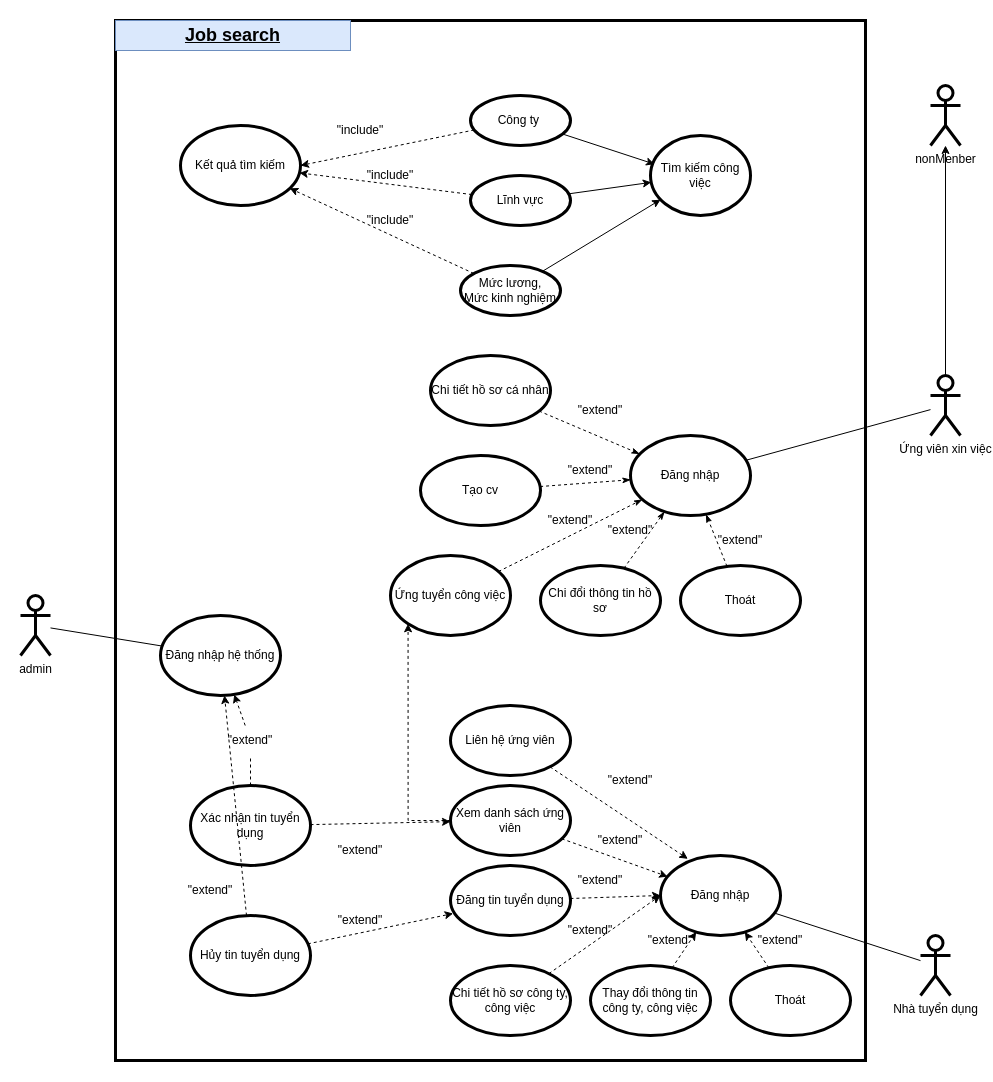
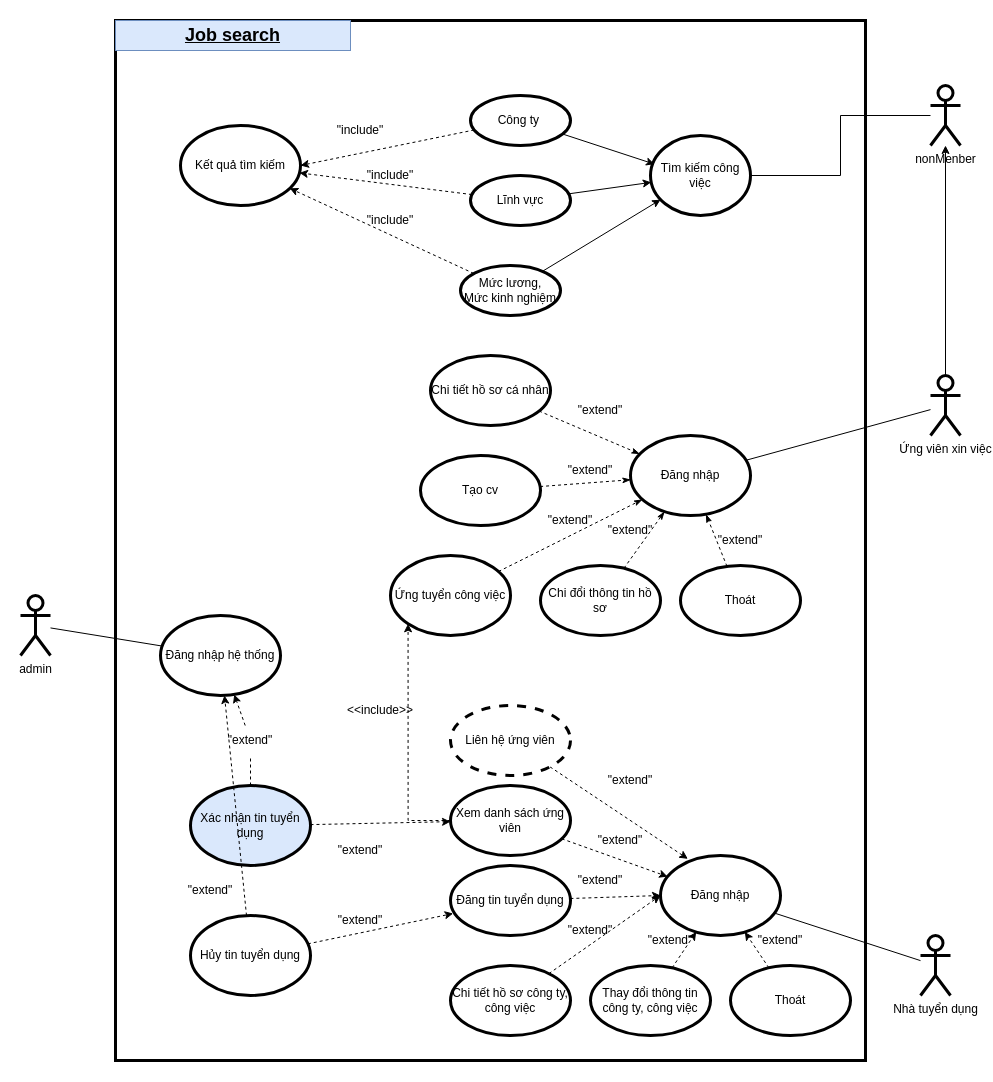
edge "nonMenber" -- "Tìm kiếm công việc": added
node "<<include>>": added
node "Liên hệ ứng viên": style solid -> dashed
node "Xác nhận tin tuyển dụng": fillcolor #ffffff -> #dae8fc
